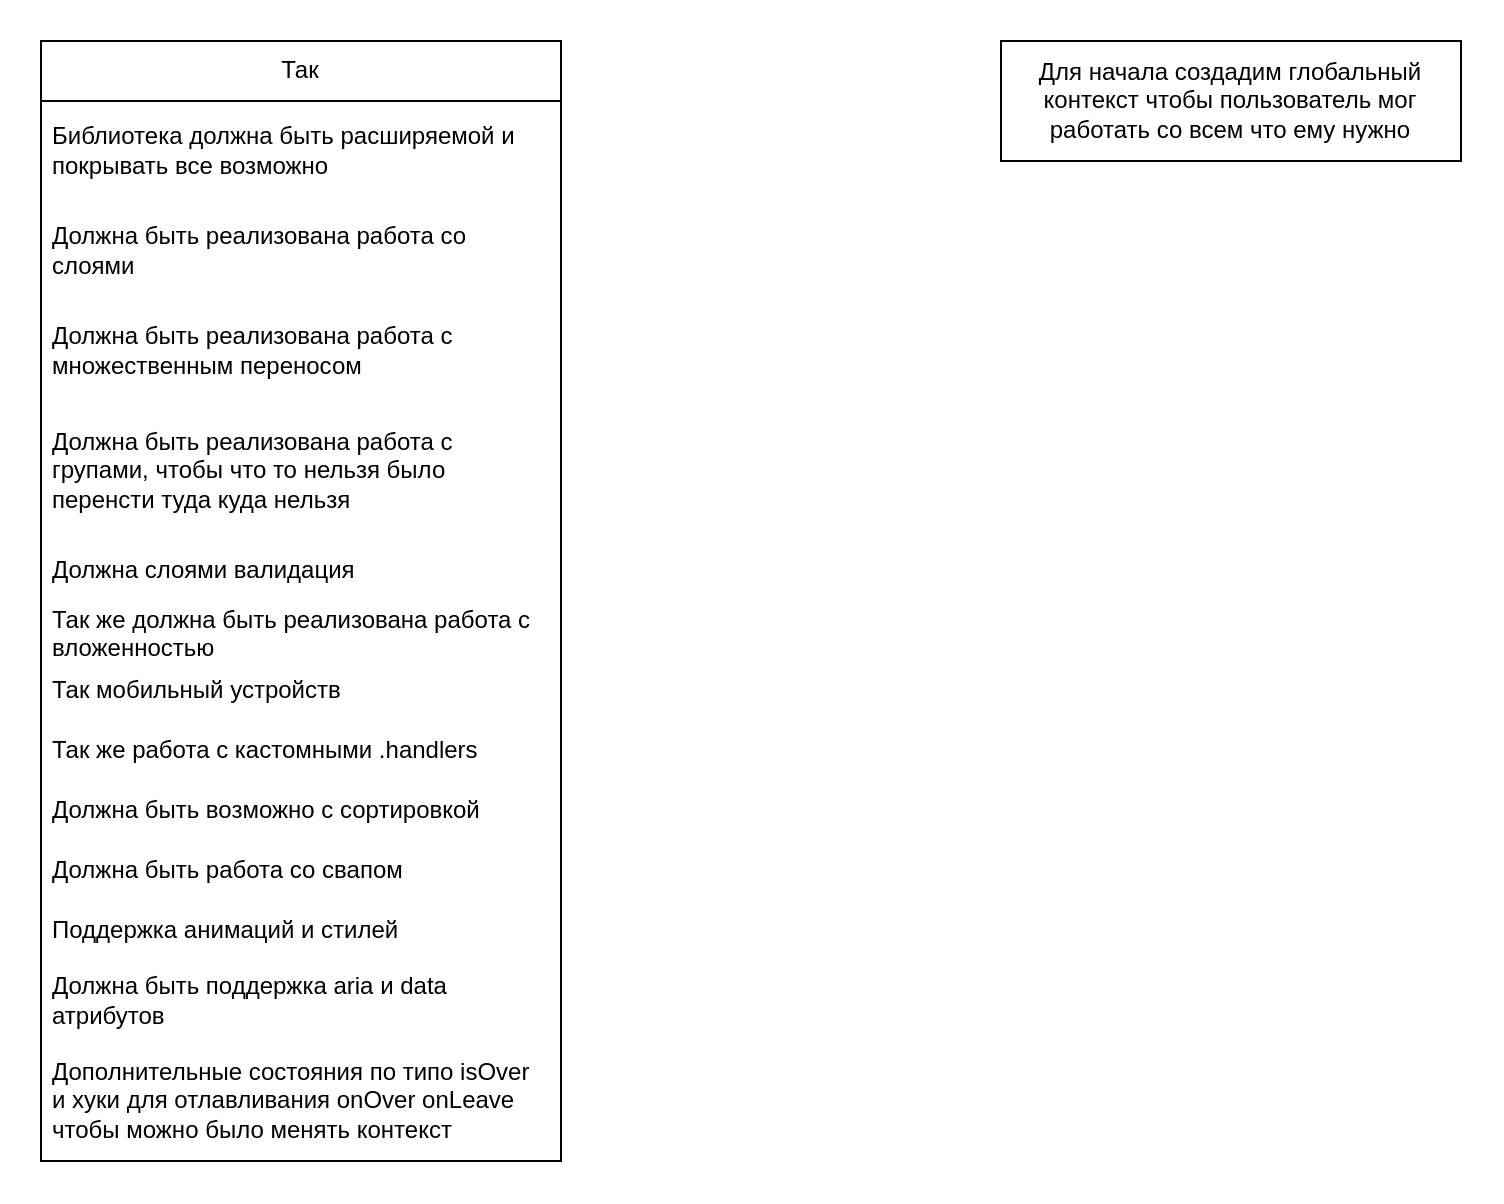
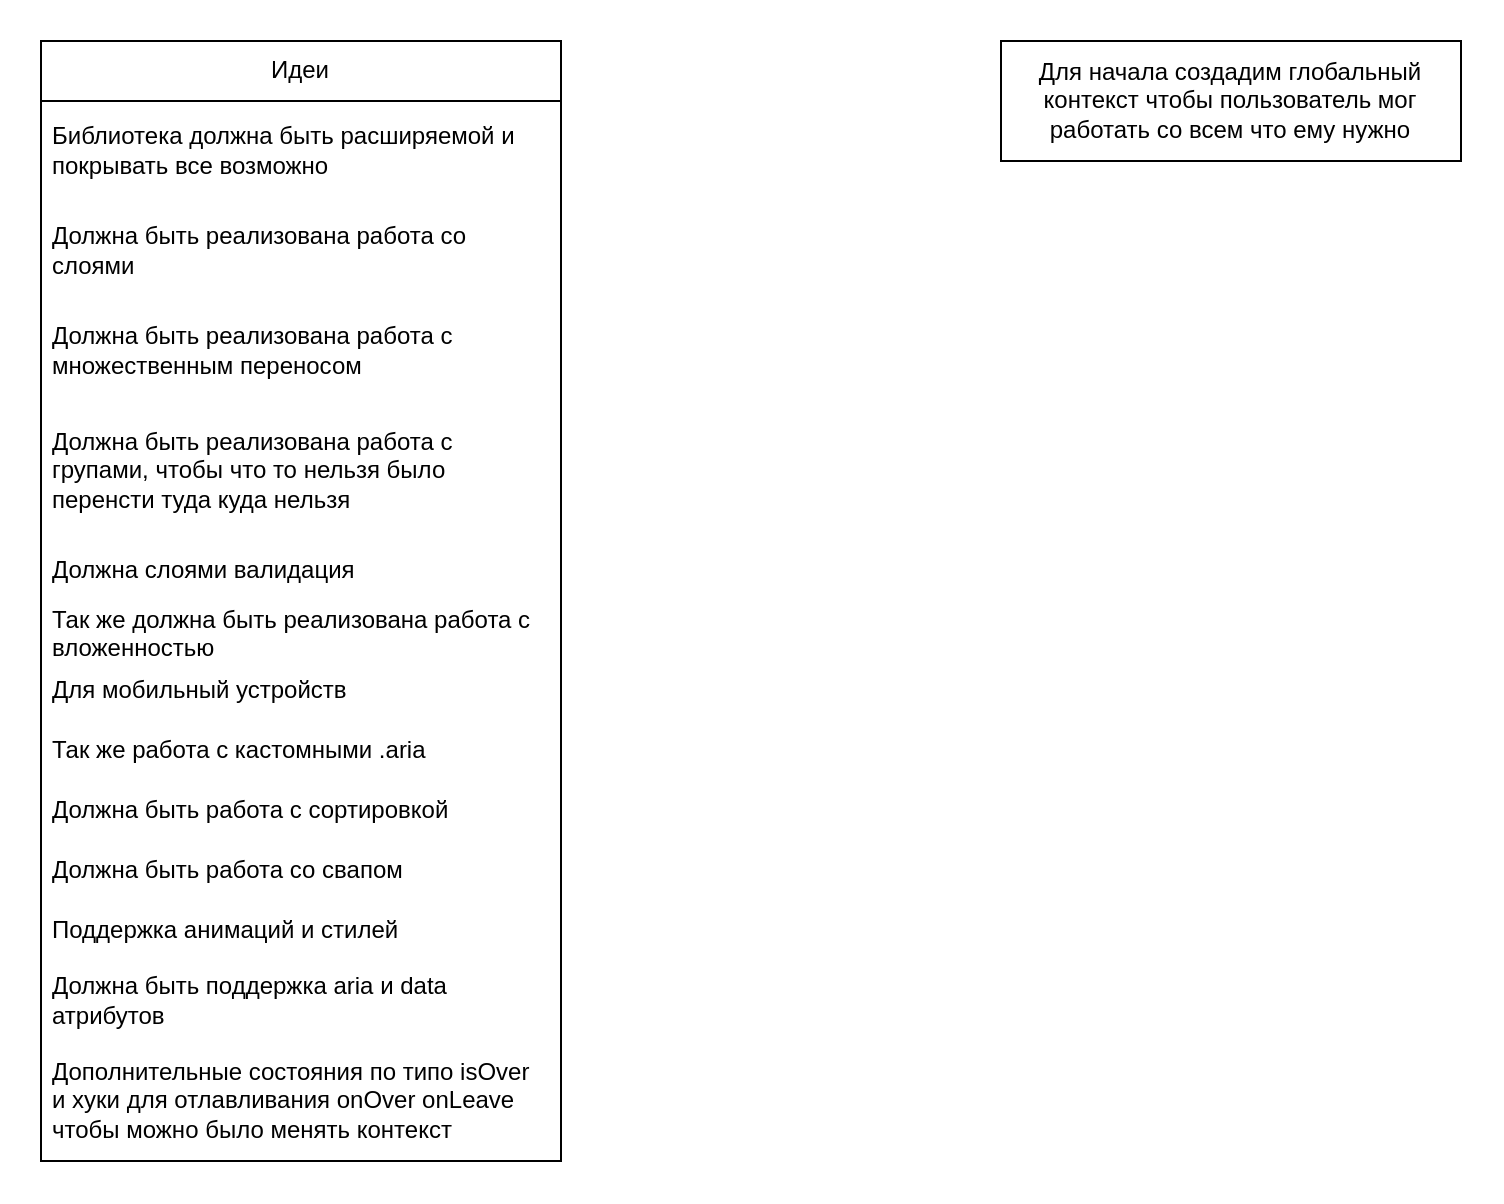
node "Так": label "Так" -> "Идеи"
node "Так мобильный устройств": label "Так мобильный устройств" -> "Для мобильный устройств"
node "Так же работа с кастомными .handlers": label "Так же работа с кастомными .handlers" -> "Так же работа с кастомными .aria"
node "Должна быть возможно с сортировкой": label "Должна быть возможно с сортировкой" -> "Должна быть работа с сортировкой"
